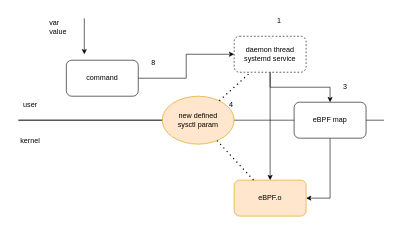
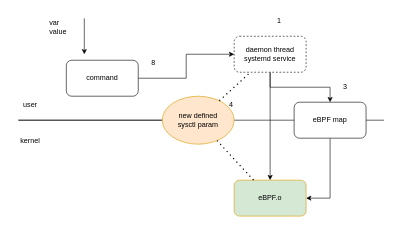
node "eBPF.o": fillcolor #ffe6cc -> #d5e8d4
